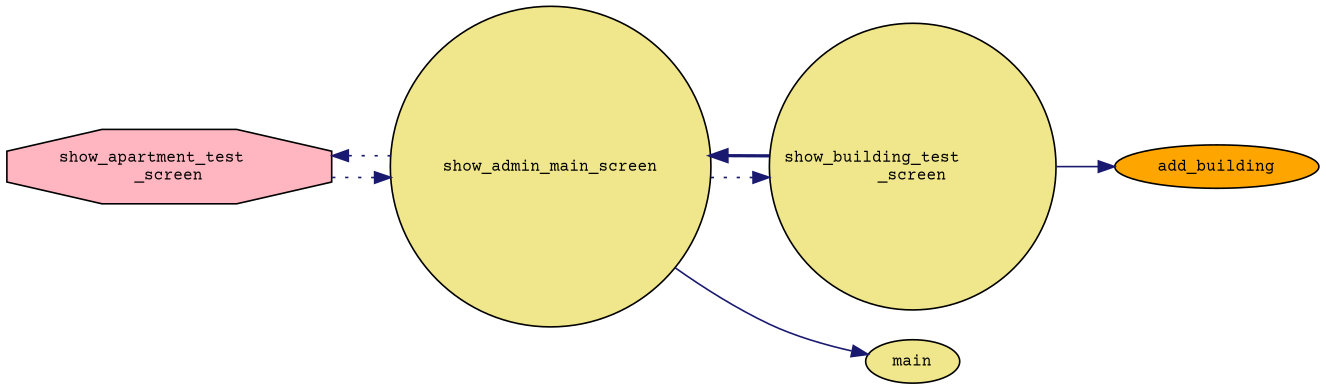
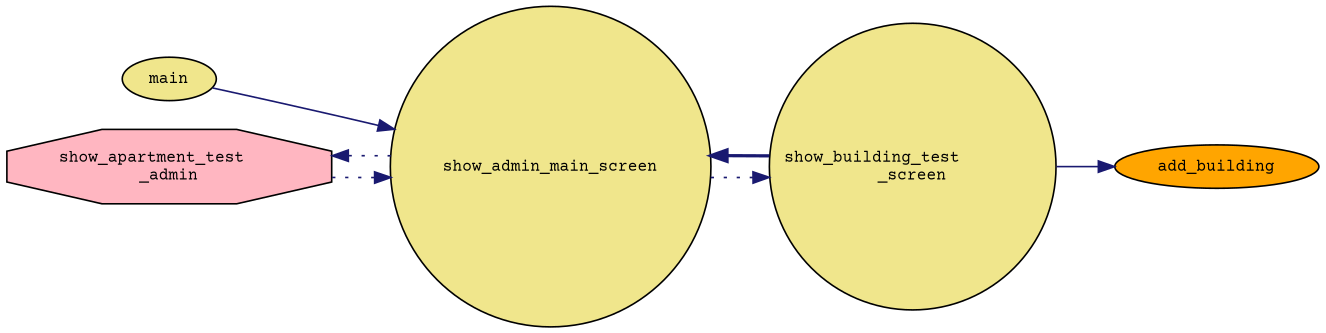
node "show_apartment_test _screen": label "show_apartment_test _screen" -> "show_apartment_test _admin"
edge "show_admin_main_screen" -> "main": reversed
